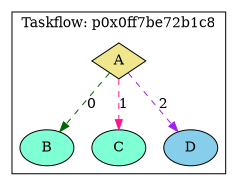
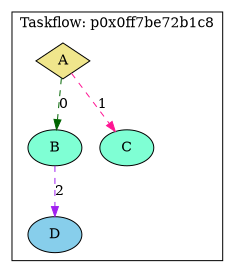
edge "A" -> "D": now "B" -> "D"
